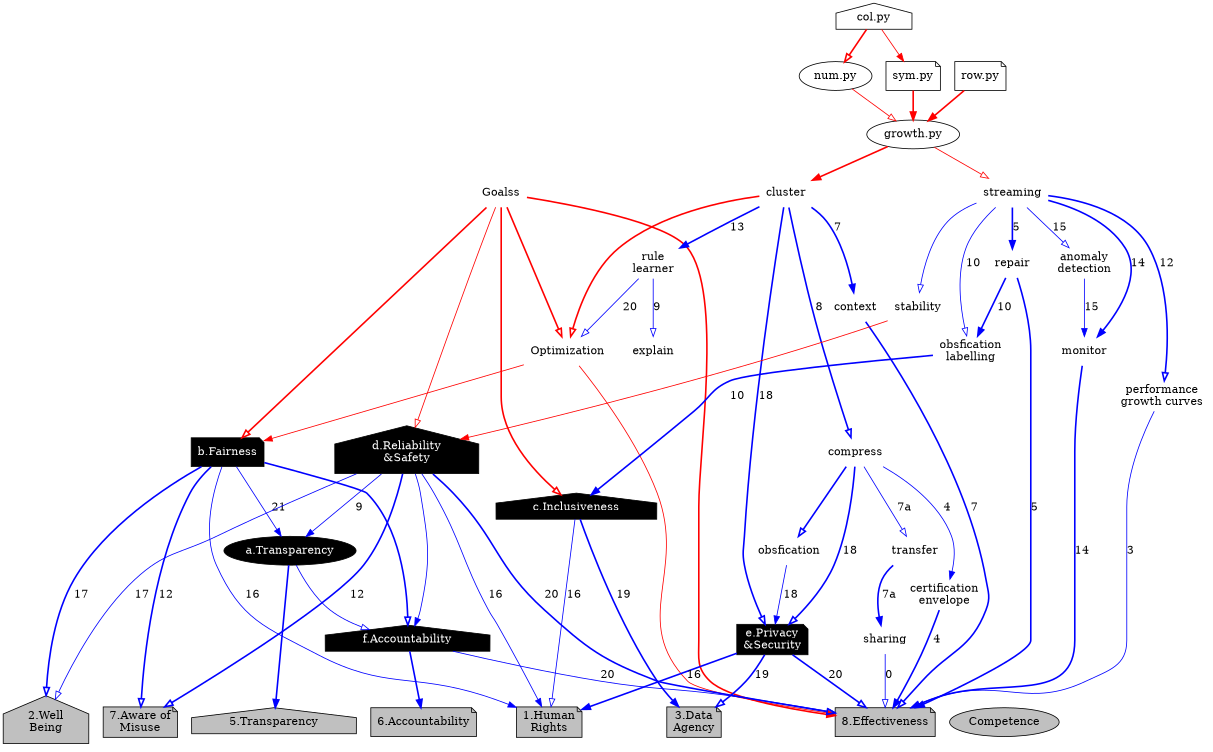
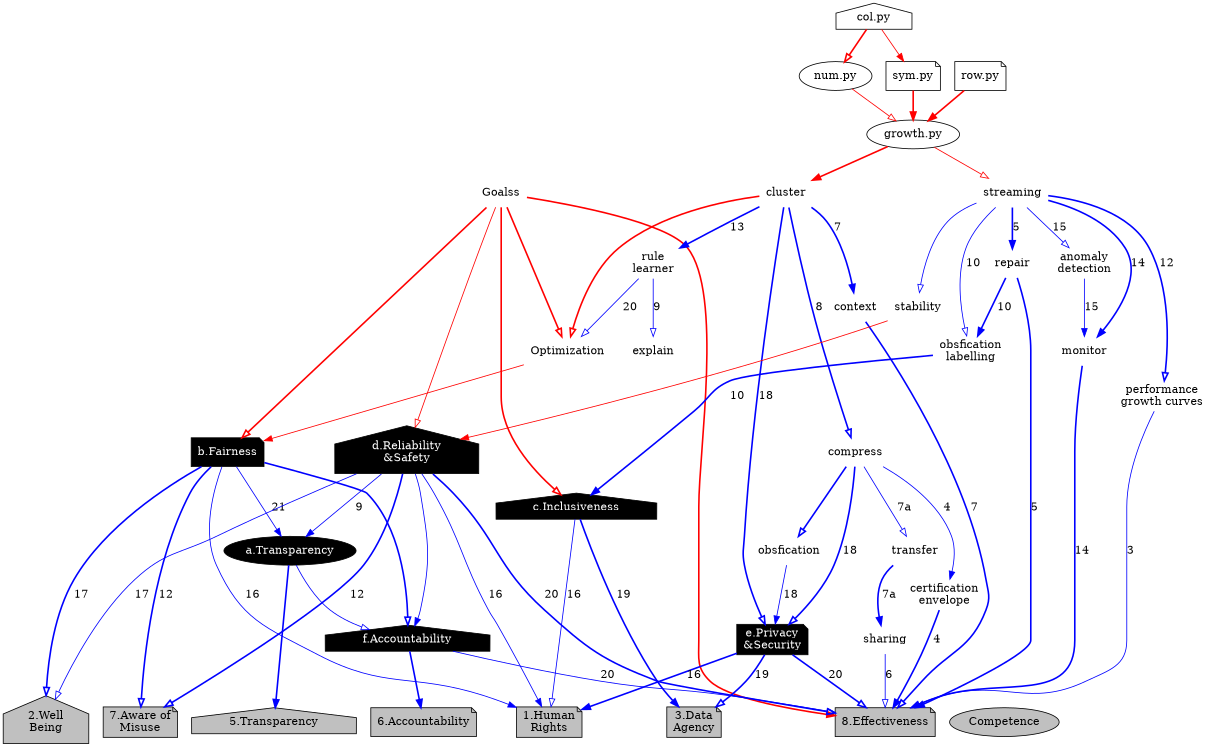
edge "Optimization" -> "8.Effectiveness": removed
edge "sharing" -> "8.Effectiveness": label "0" -> "6"
